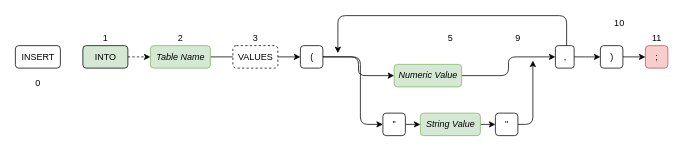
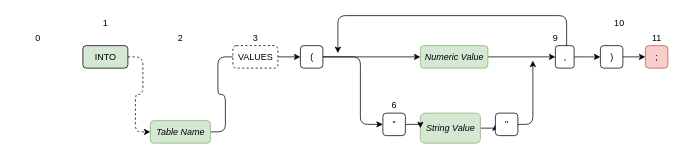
node "1": moved (105, 38) -> (105, 23)
node "5": removed
node "9": moved (518, 38) -> (555, 38)
node "INSERT": removed
node "Table Name": moved (180, 57) -> (180, 132)
node "Numeric Value": moved (428, 75) -> (454, 57)
node "0": moved (38, 83) -> (38, 38)
node "6": added
node "String Value": size 60x23 -> 60x30
